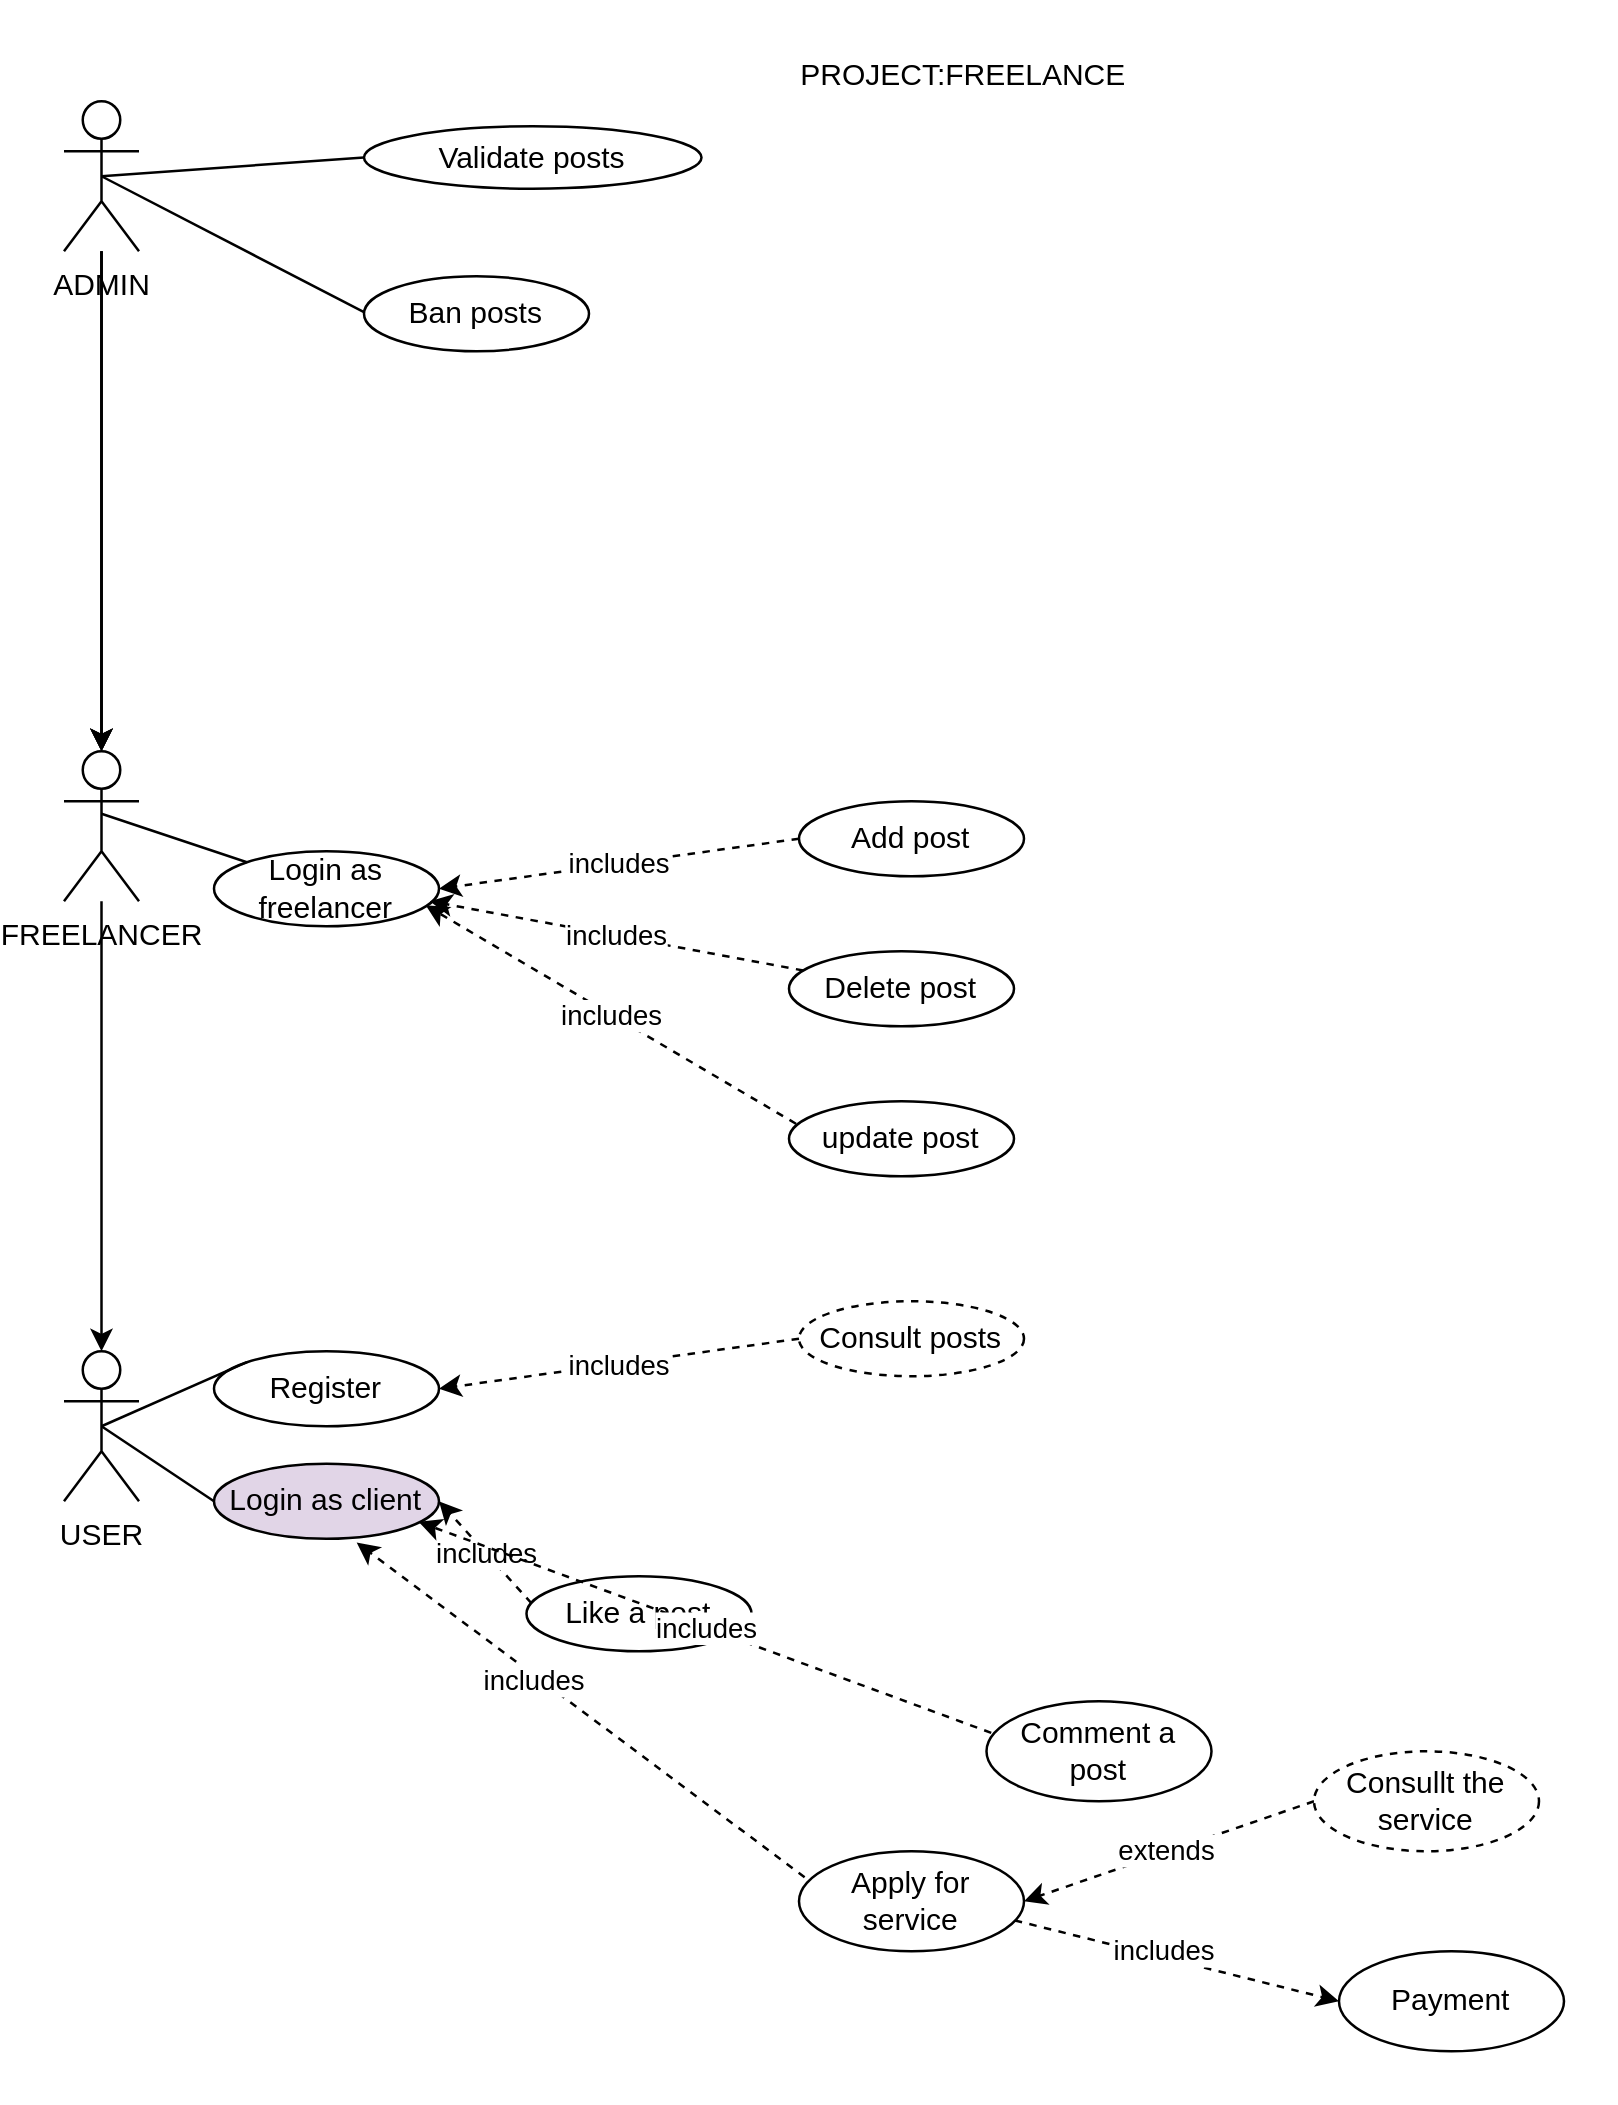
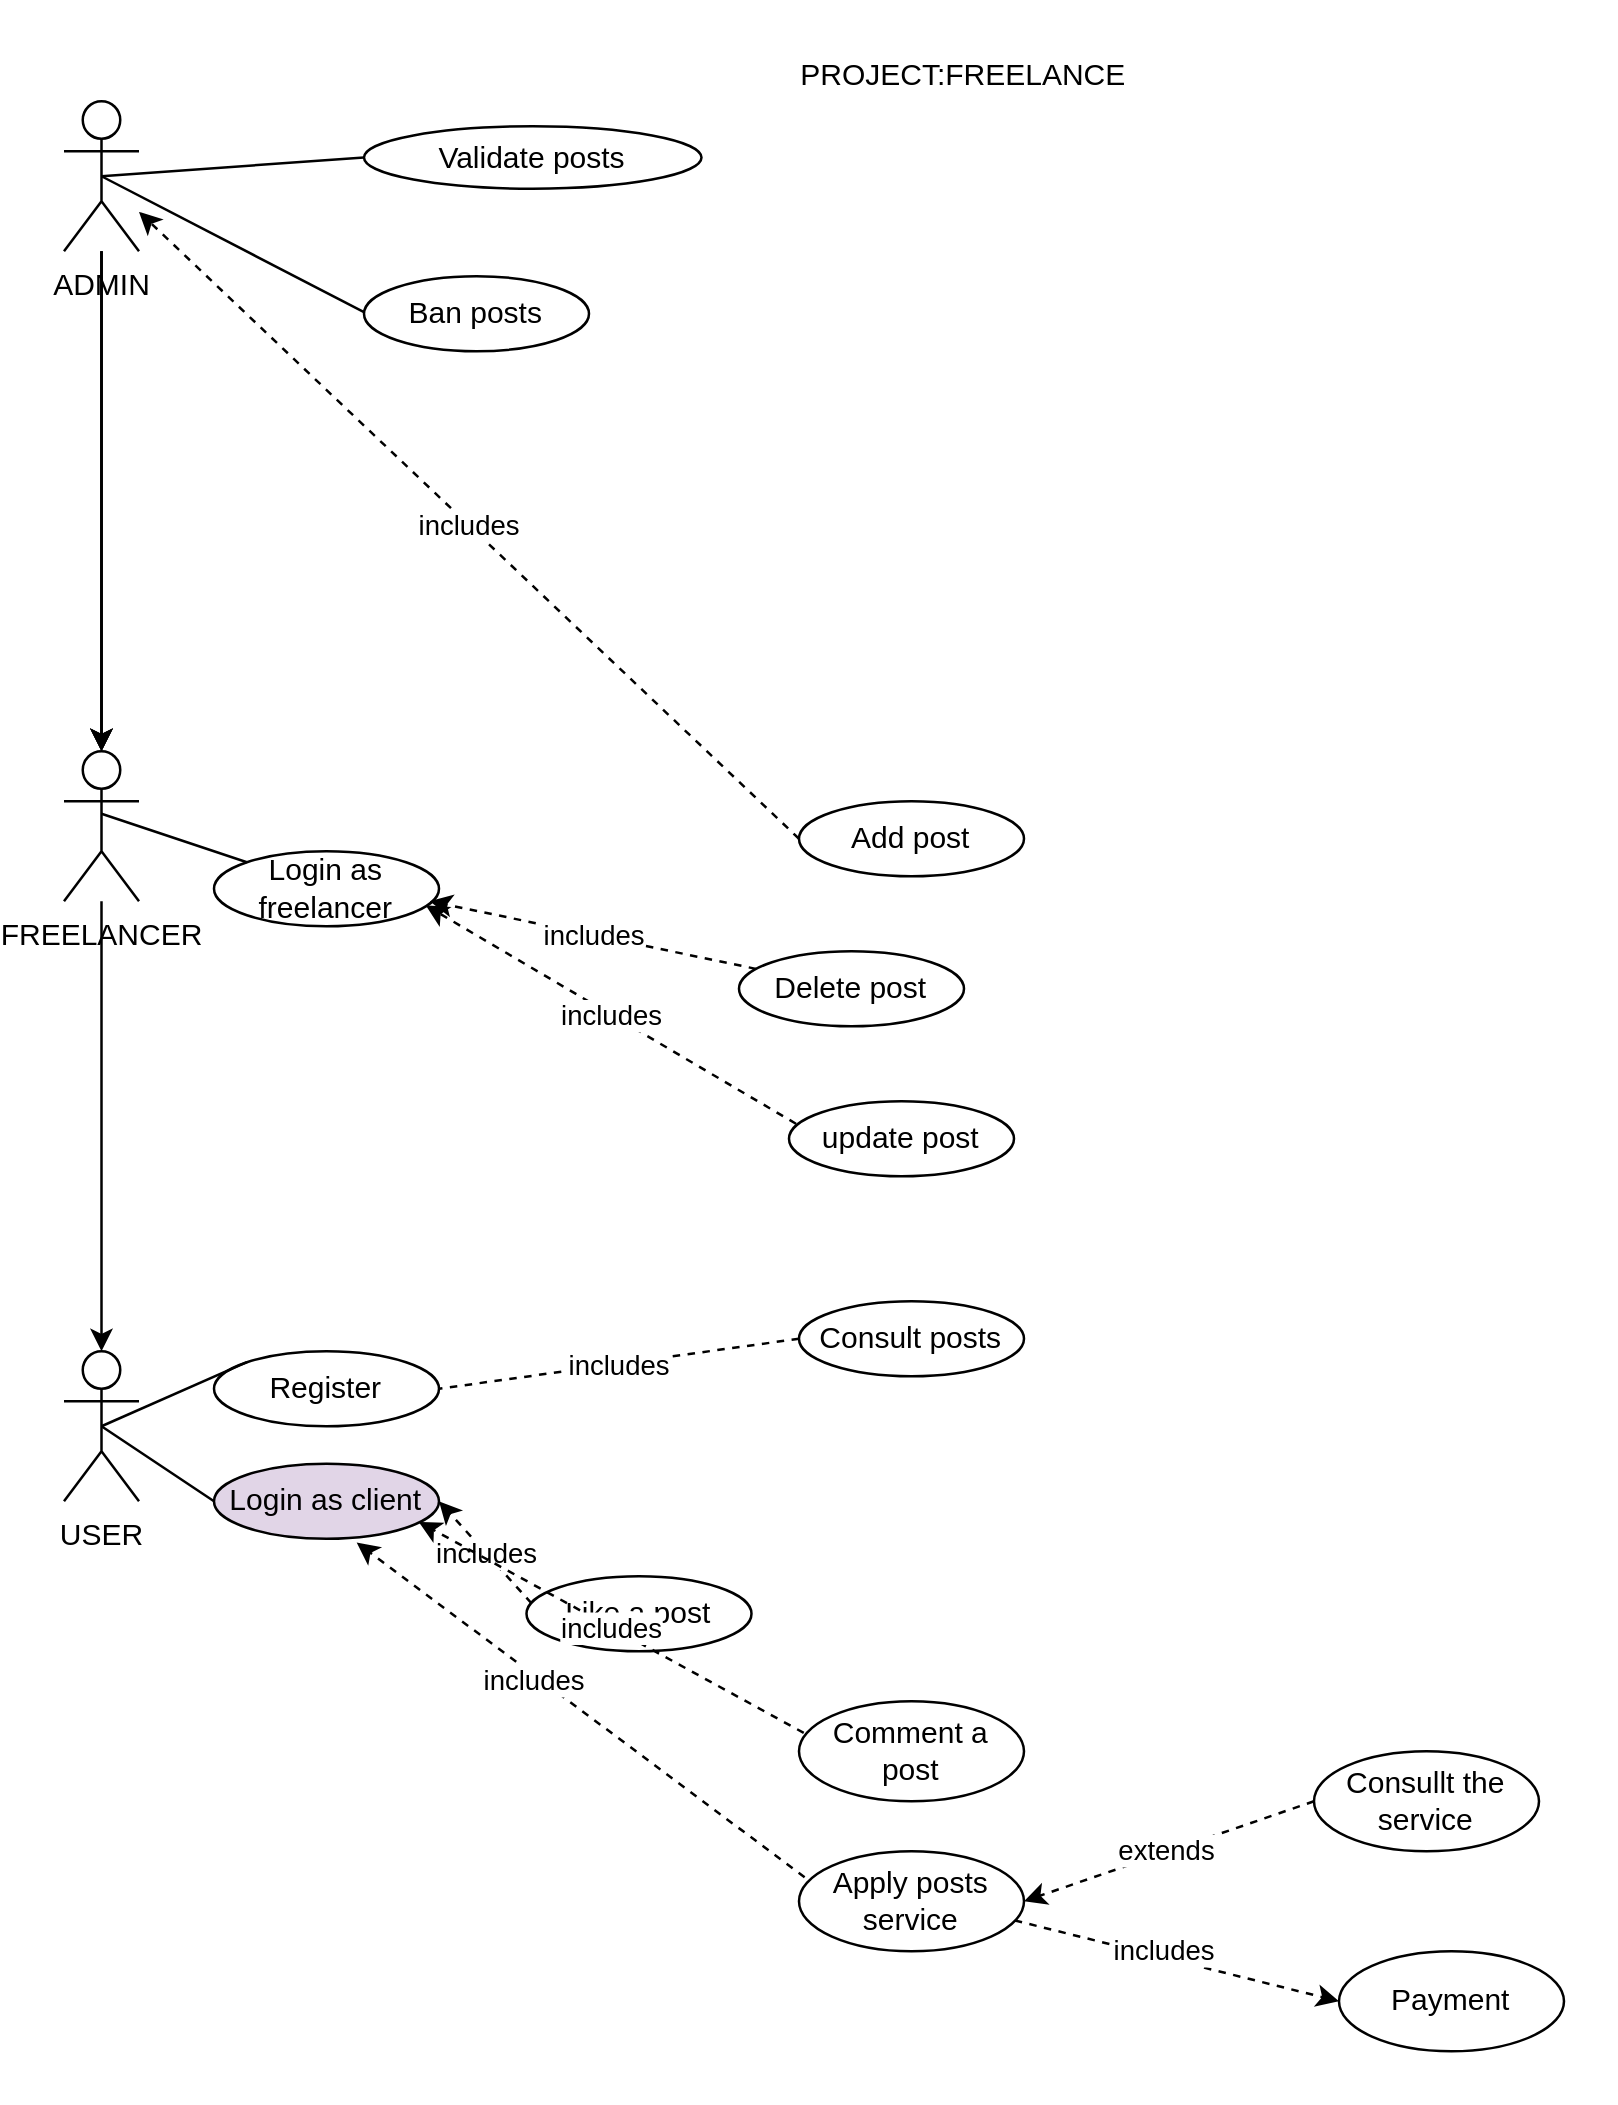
edge "Add post" -> "Login as freelancer": now "Add post" -> "ADMIN"
node "Delete post": moved (901, 989) -> (851, 989)
node "Consult posts": style dashed -> solid
edge "Consult posts" -> "Register": arrowhead classic -> none
node "Comment a post": moved (1099, 1751) -> (911, 1751)
node "Consullt the service": style dashed -> solid
node "Apply for service": label "Apply for service" -> "Apply posts service"
